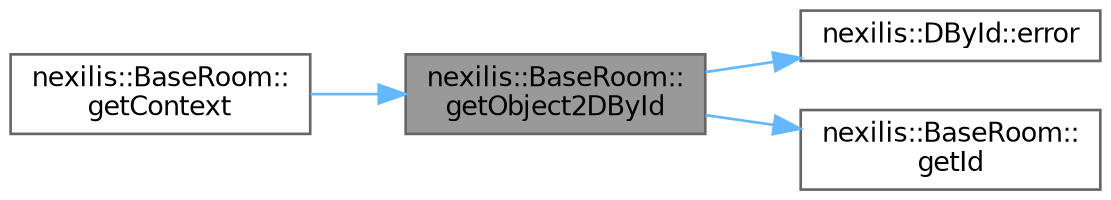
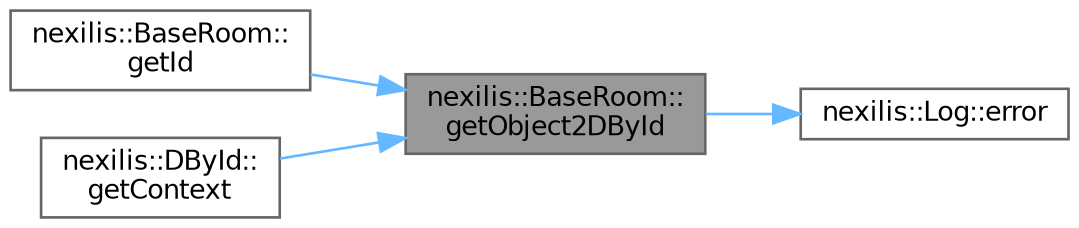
node "nexilis::DById::error": label "nexilis::DById::error" -> "nexilis::Log::error"
node "nexilis::BaseRoom:: getContext": label "nexilis::BaseRoom:: getContext" -> "nexilis::DById:: getContext"
edge "nexilis::BaseRoom:: getObject2DById" -> "nexilis::BaseRoom:: getId": reversed
